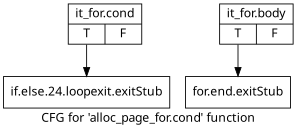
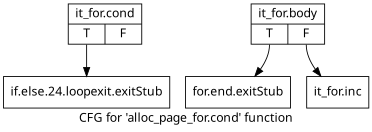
node "it_for.inc": added
